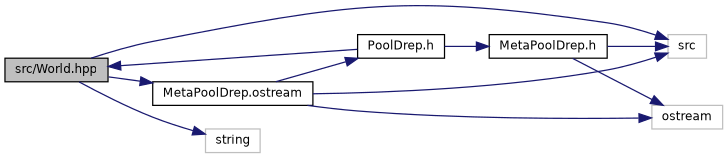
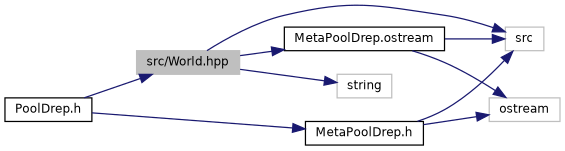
node "src/World.hpp": color black -> grey75
edge "MetaPoolDrep.ostream" -> "PoolDrep.h": removed
